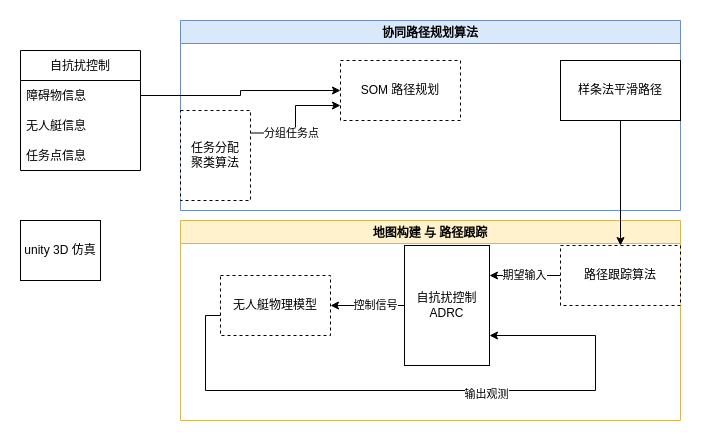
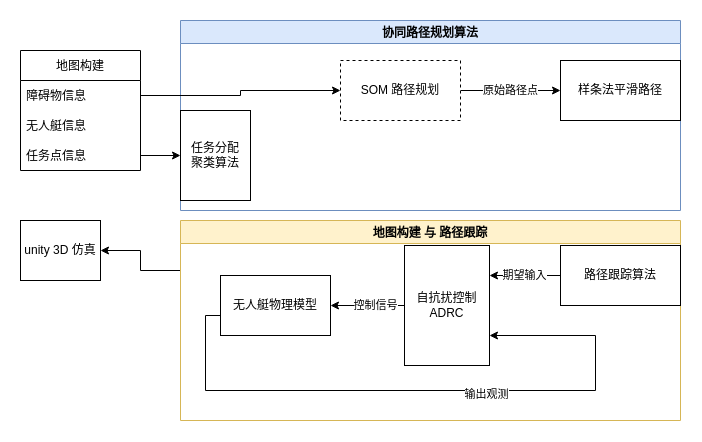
node "自抗扰控制": label "自抗扰控制" -> "地图构建"
edge "SOM 路径规划" -> "样条法平滑路径": added, label "原始路径点"
edge "任务分配 聚类算法" -> "SOM 路径规划": removed, label "分组任务点"
edge "任务点信息" -> "任务分配 聚类算法": added
node "任务分配 聚类算法": style dashed -> solid
edge "样条法平滑路径" -> "路径跟踪算法": removed
edge "地图构建 与 路径跟踪" -> "unity 3D 仿真": added
node "路径跟踪算法": style dashed -> solid
node "无人艇物理模型": style dashed -> solid
